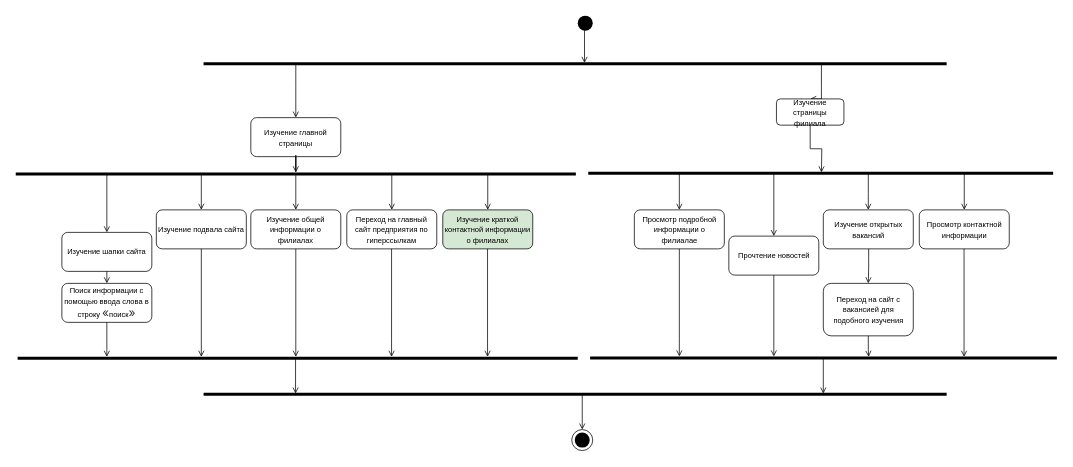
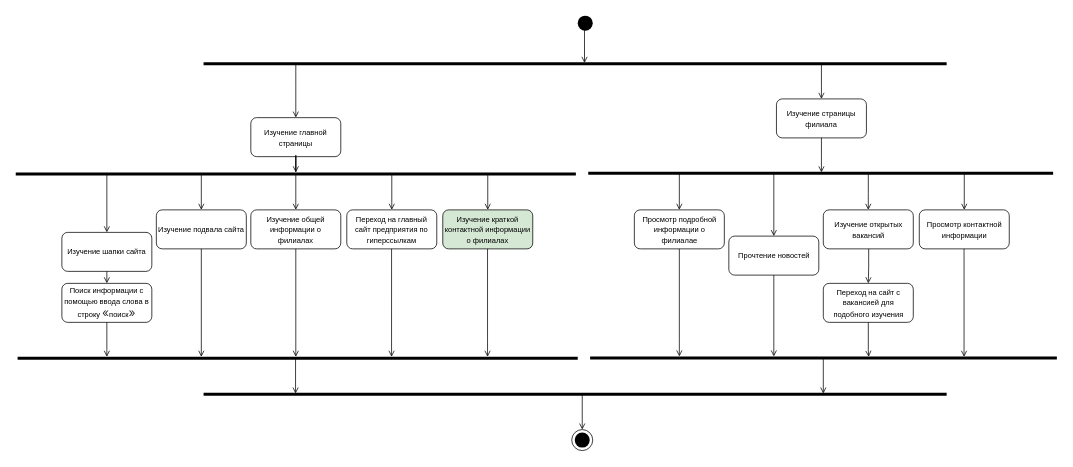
node "Изучение страницы филиала": size 68x26 -> 90x39
node "Переход на сайт с вакансией для подобного изучения": size 90x53 -> 90x39
